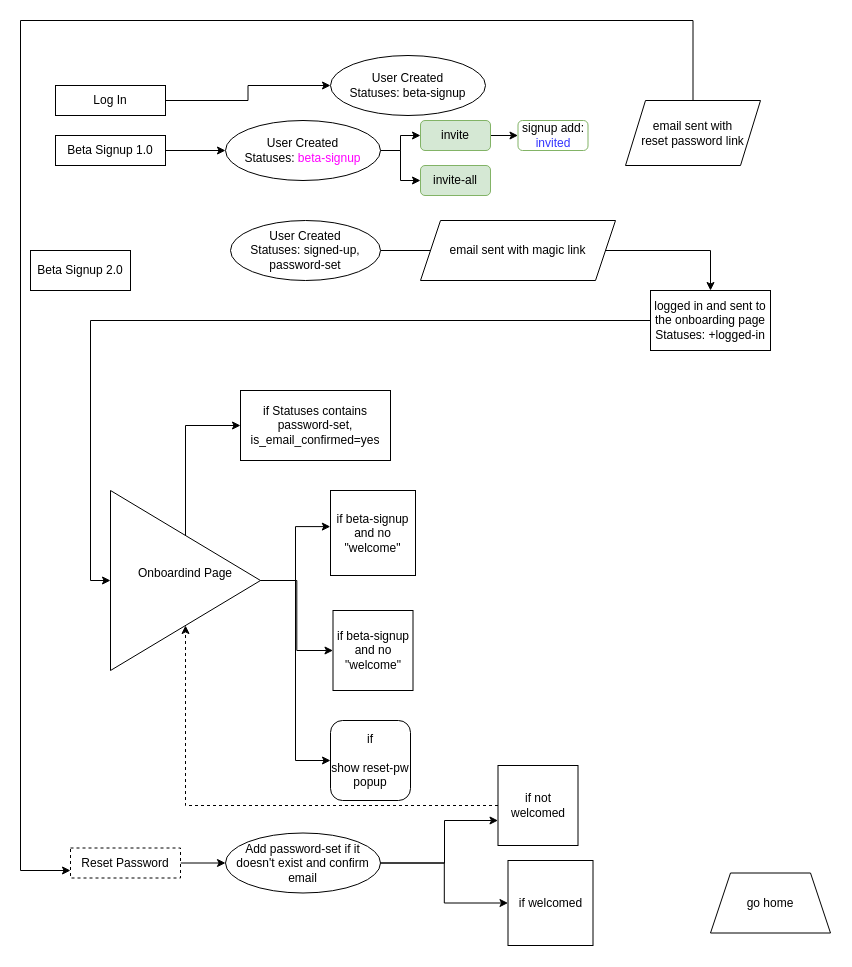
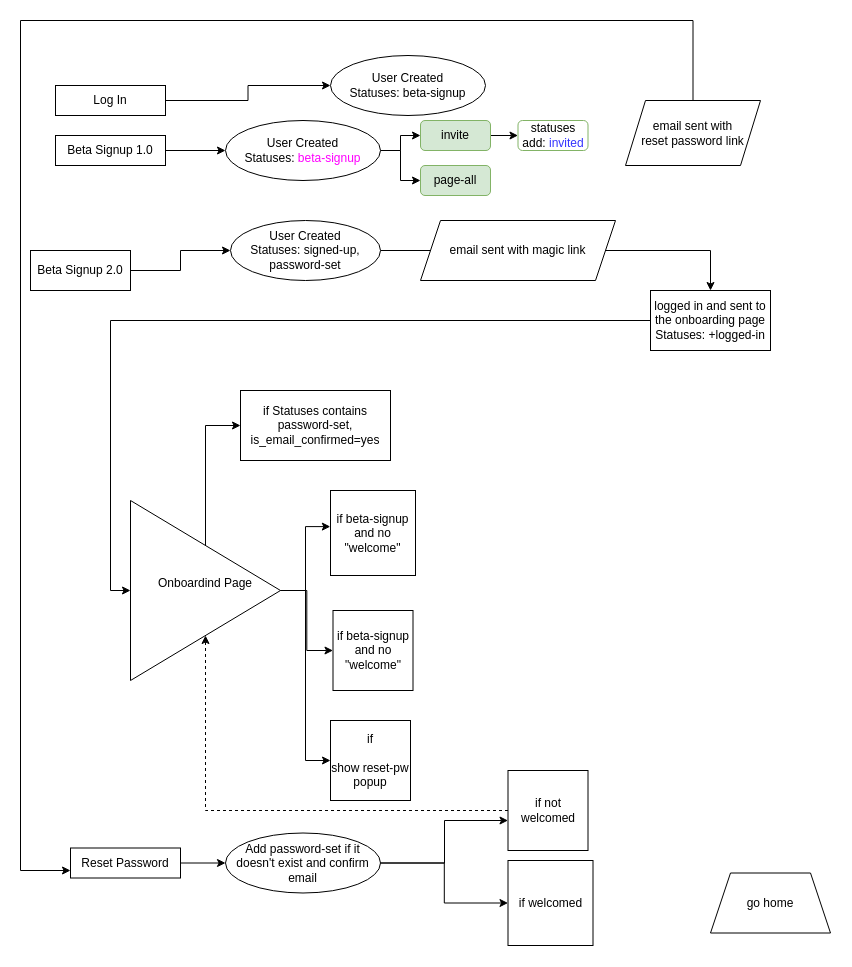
node "signup add: invited": label "signup add: invited" -> "statuses add: invited"
node "invite-all": label "invite-all" -> "page-all"
edge "Beta Signup 2.0" -> "User Created Statuses: signed-up, password-set": added
node "Onboardind Page": moved (186, 581) -> (206, 591)
node "if show reset-pw popup": shape rounded rectangle -> rectangle
node "if not welcomed": moved (538, 806) -> (548, 811)
node "Reset Password": style dashed -> solid
